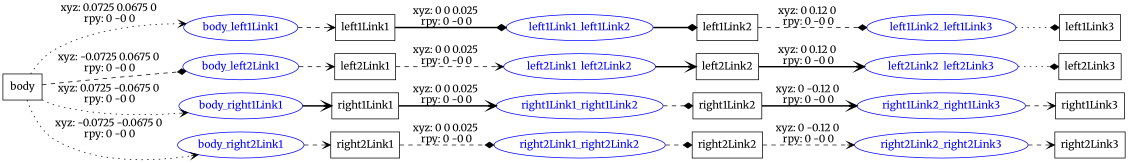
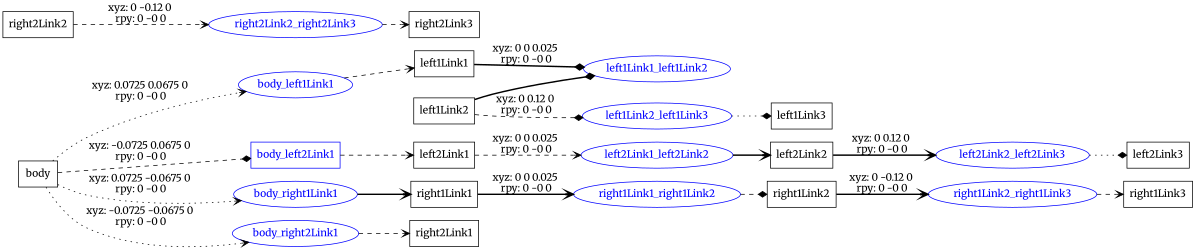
edge "left1Link1_left1Link2" -> "left1Link2": reversed
node "body_left2Link1": shape ellipse -> box
node "right2Link1_right2Link2": removed
